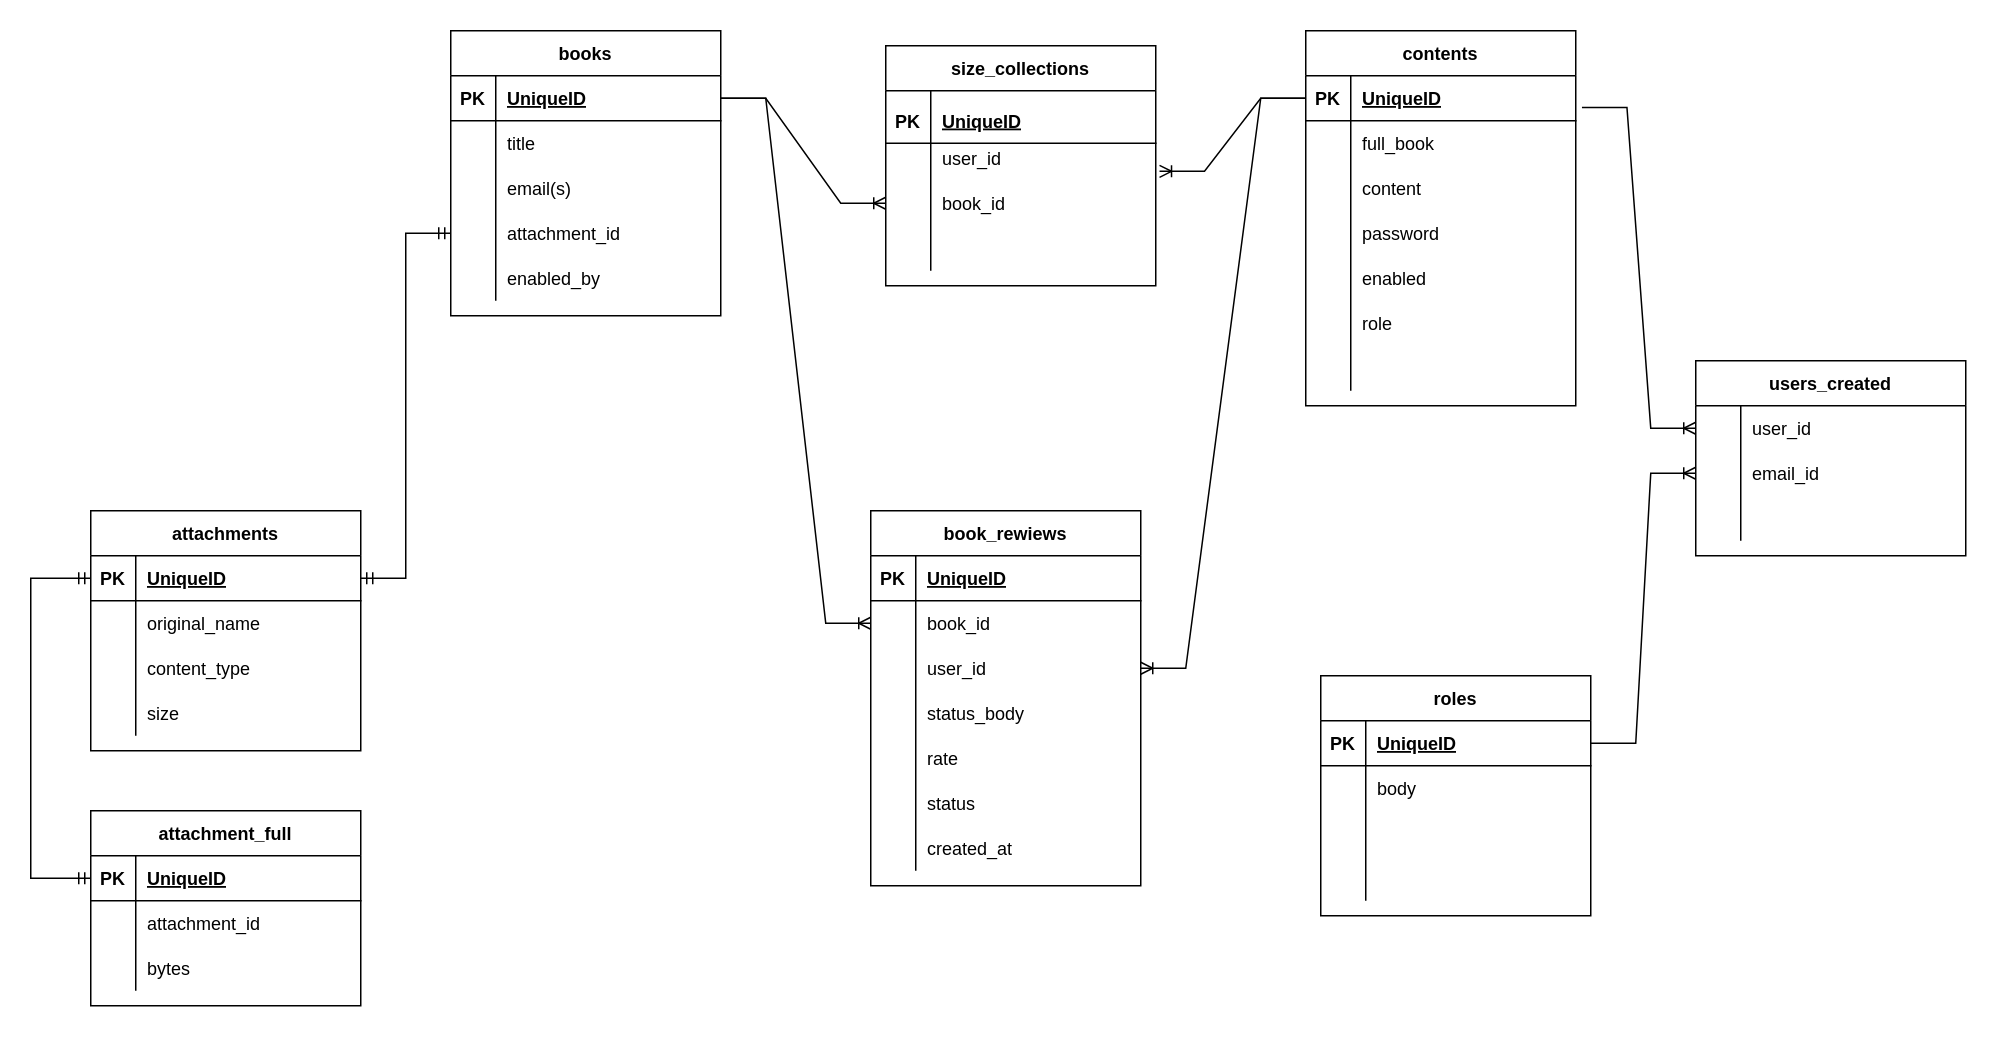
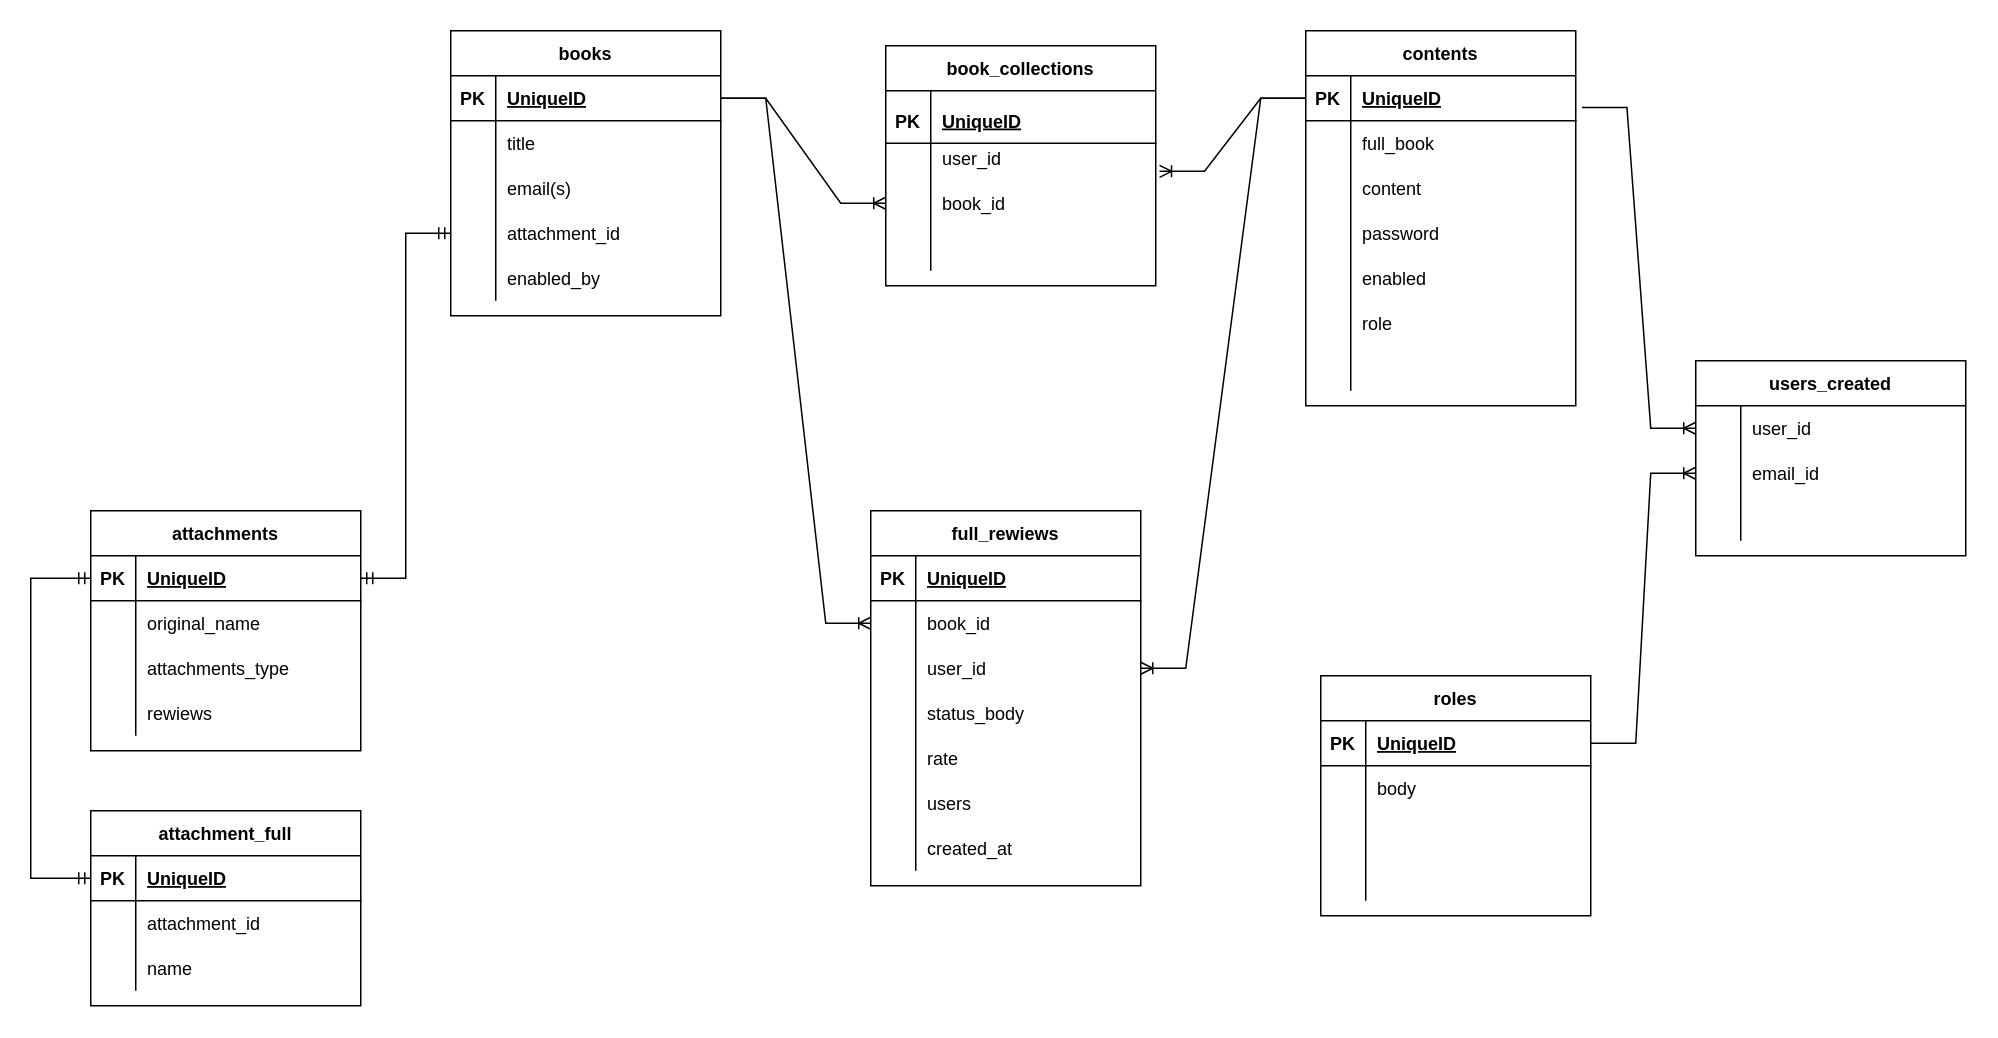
node "size_collections": label "size_collections" -> "book_collections"
node "book_rewiews": label "book_rewiews" -> "full_rewiews"
node "content_type": label "content_type" -> "attachments_type"
node "size": label "size" -> "rewiews"
node "status": label "status" -> "users"
node "bytes": label "bytes" -> "name"
